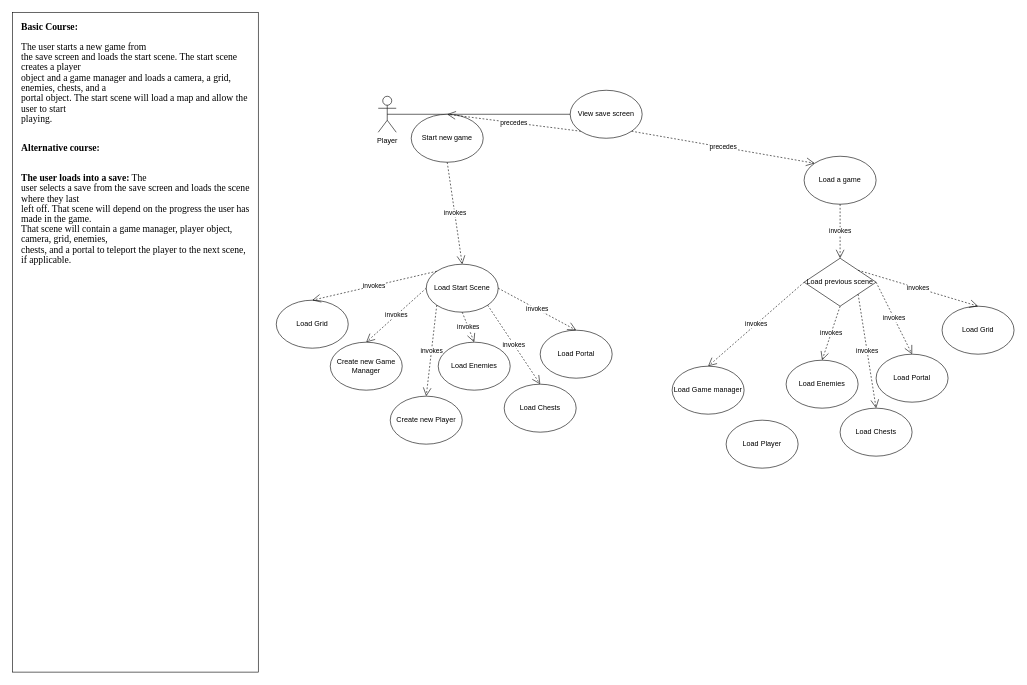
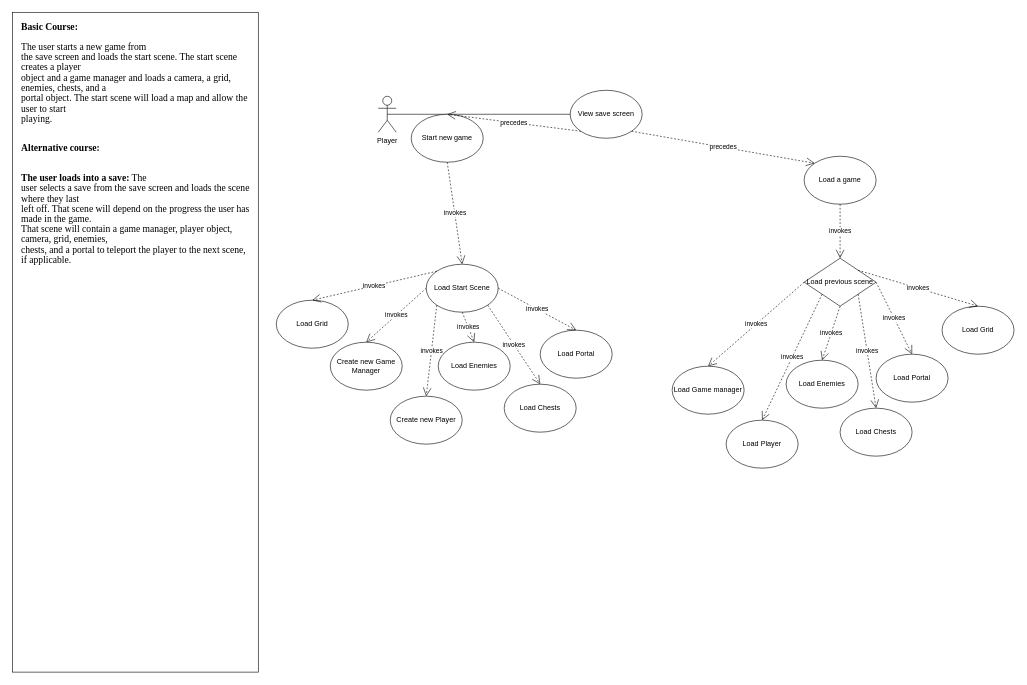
edge "Load previous scene" -> "Load Player": added, label "invokes"
